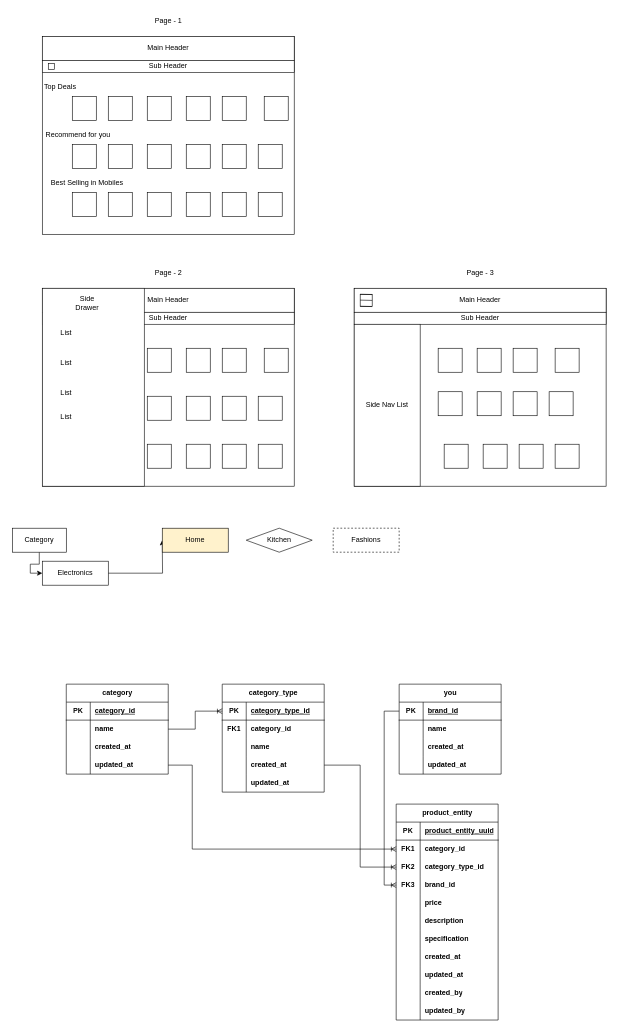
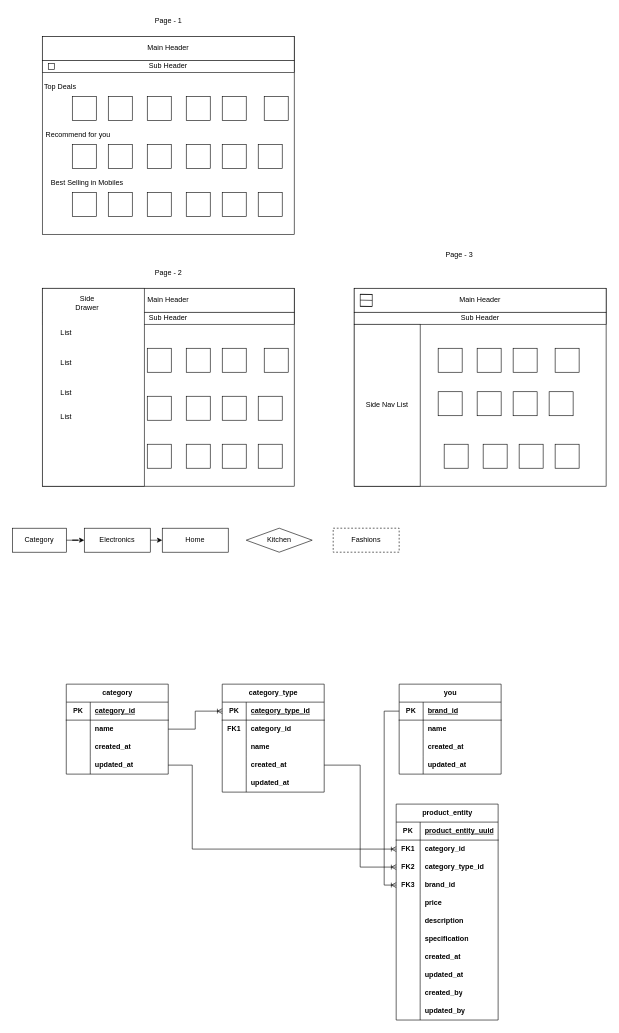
node "Page - 3": moved (480, 273) -> (459, 255)
node "Home": fillcolor #fff2cc -> #ffffff
node "Electronics": moved (75, 573) -> (117, 540)
